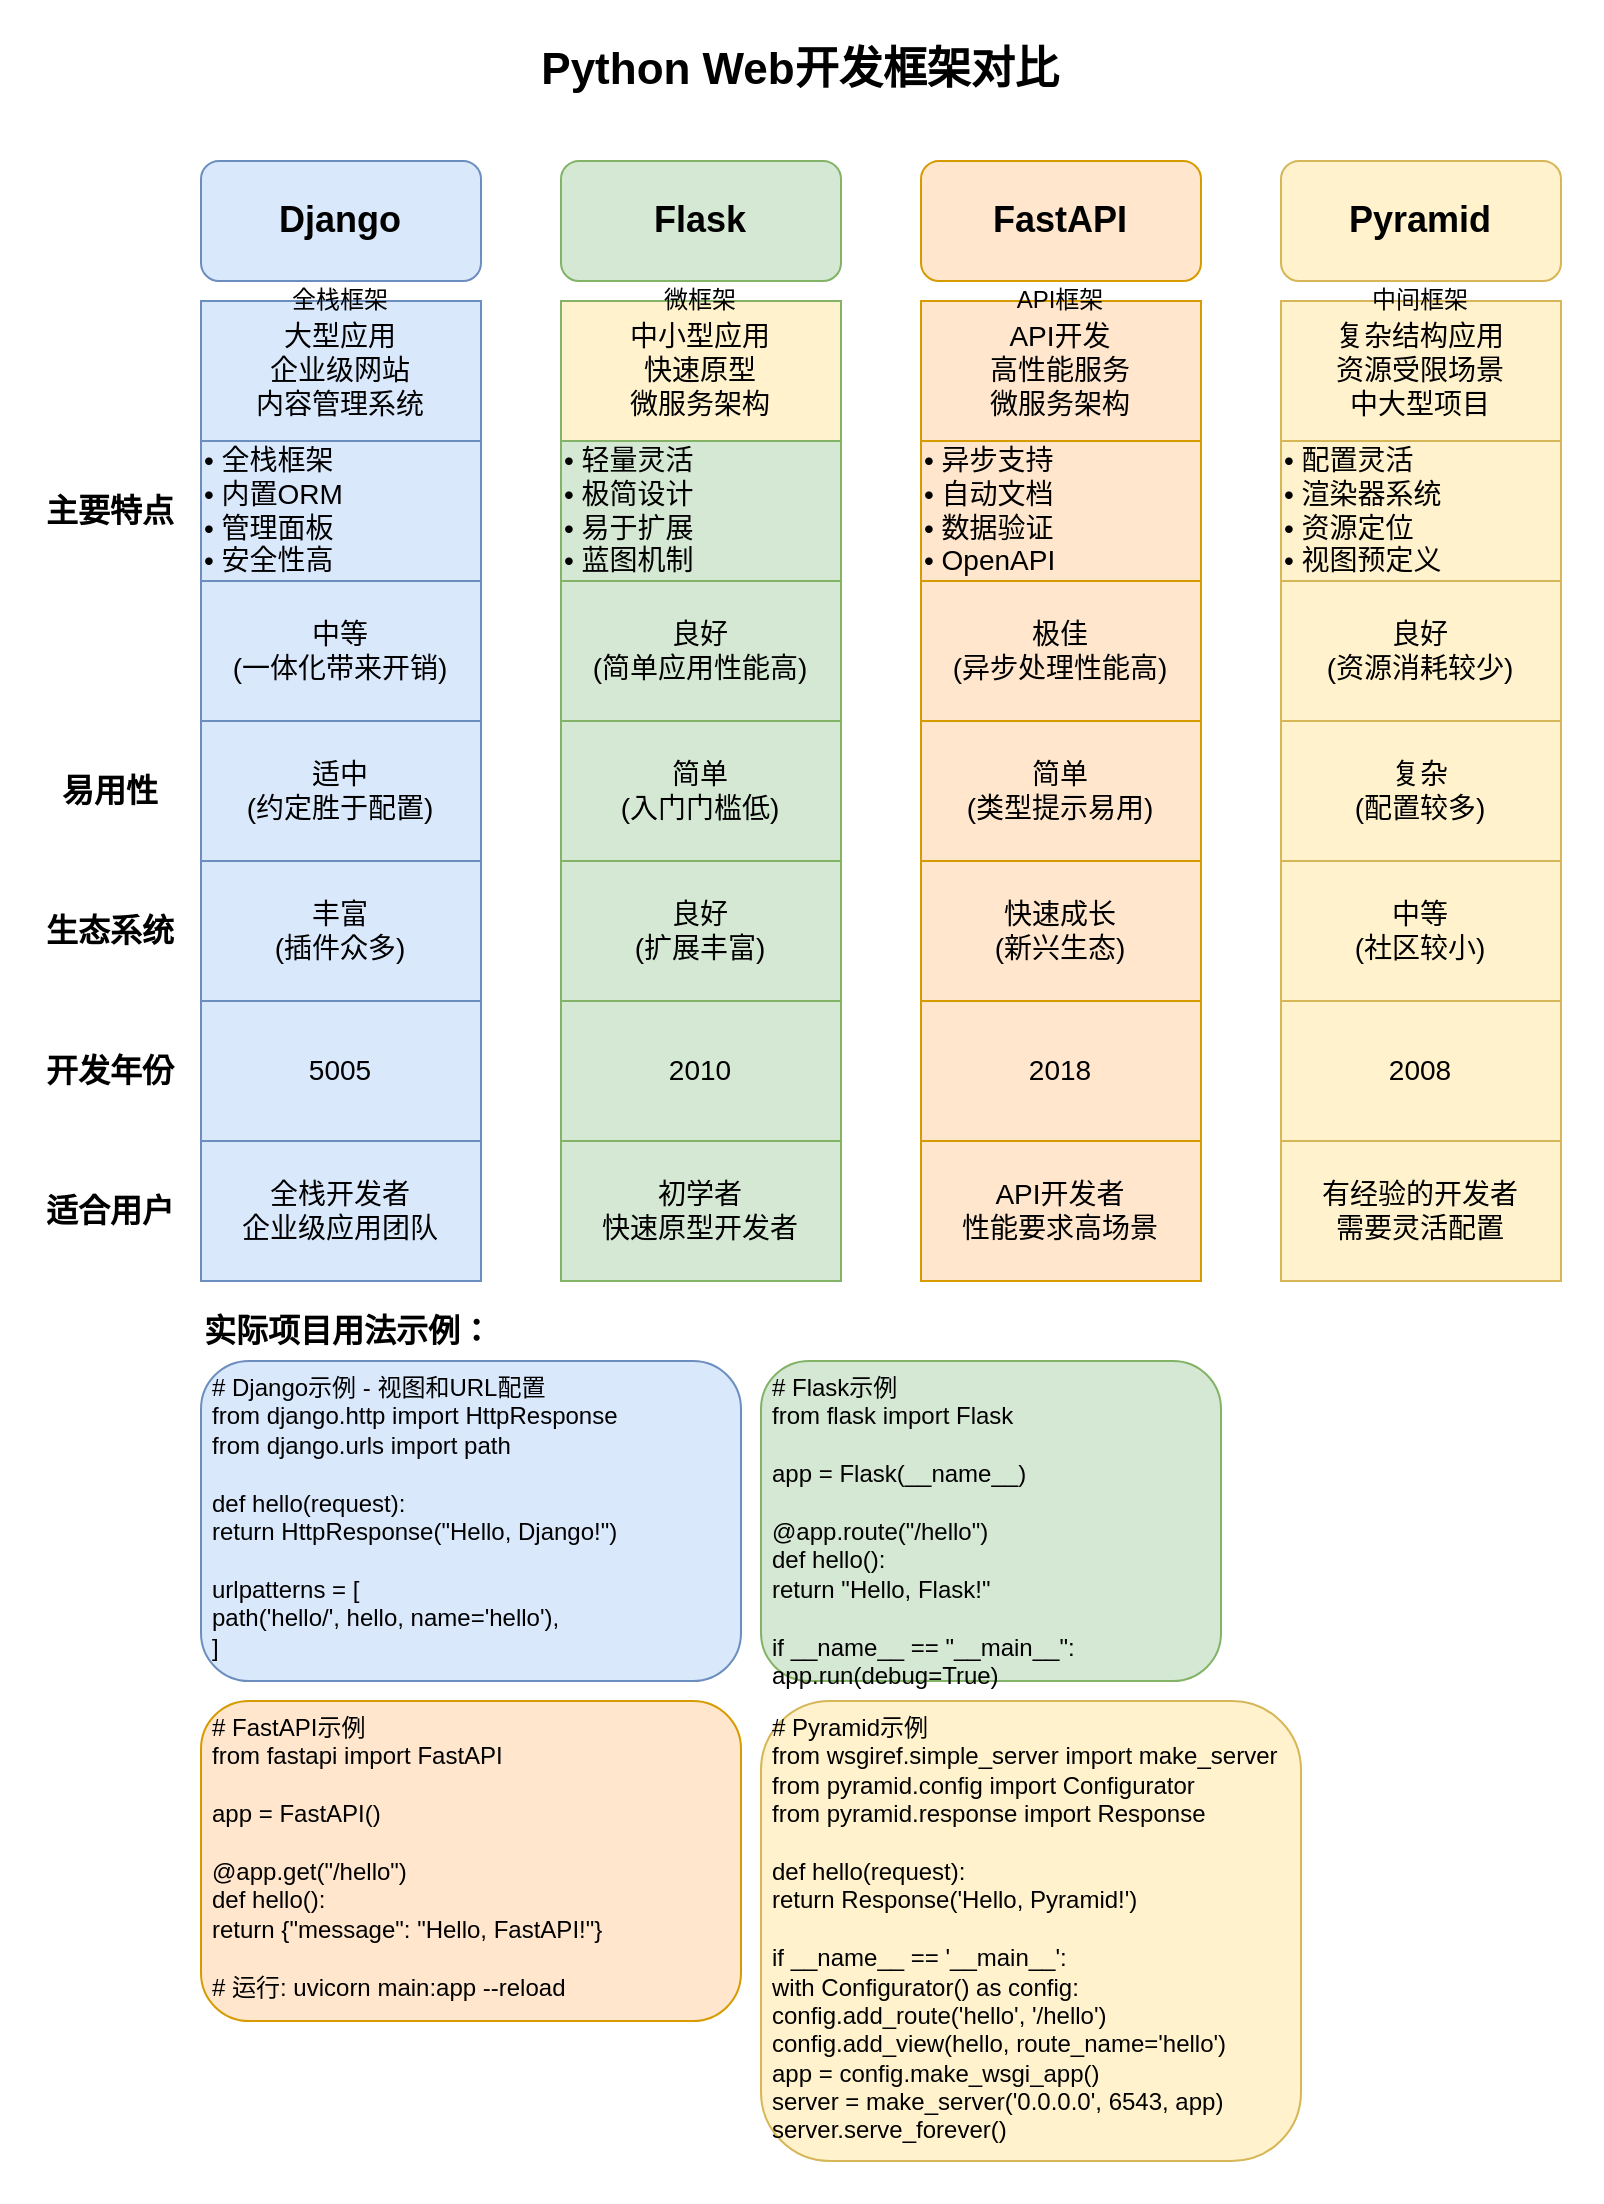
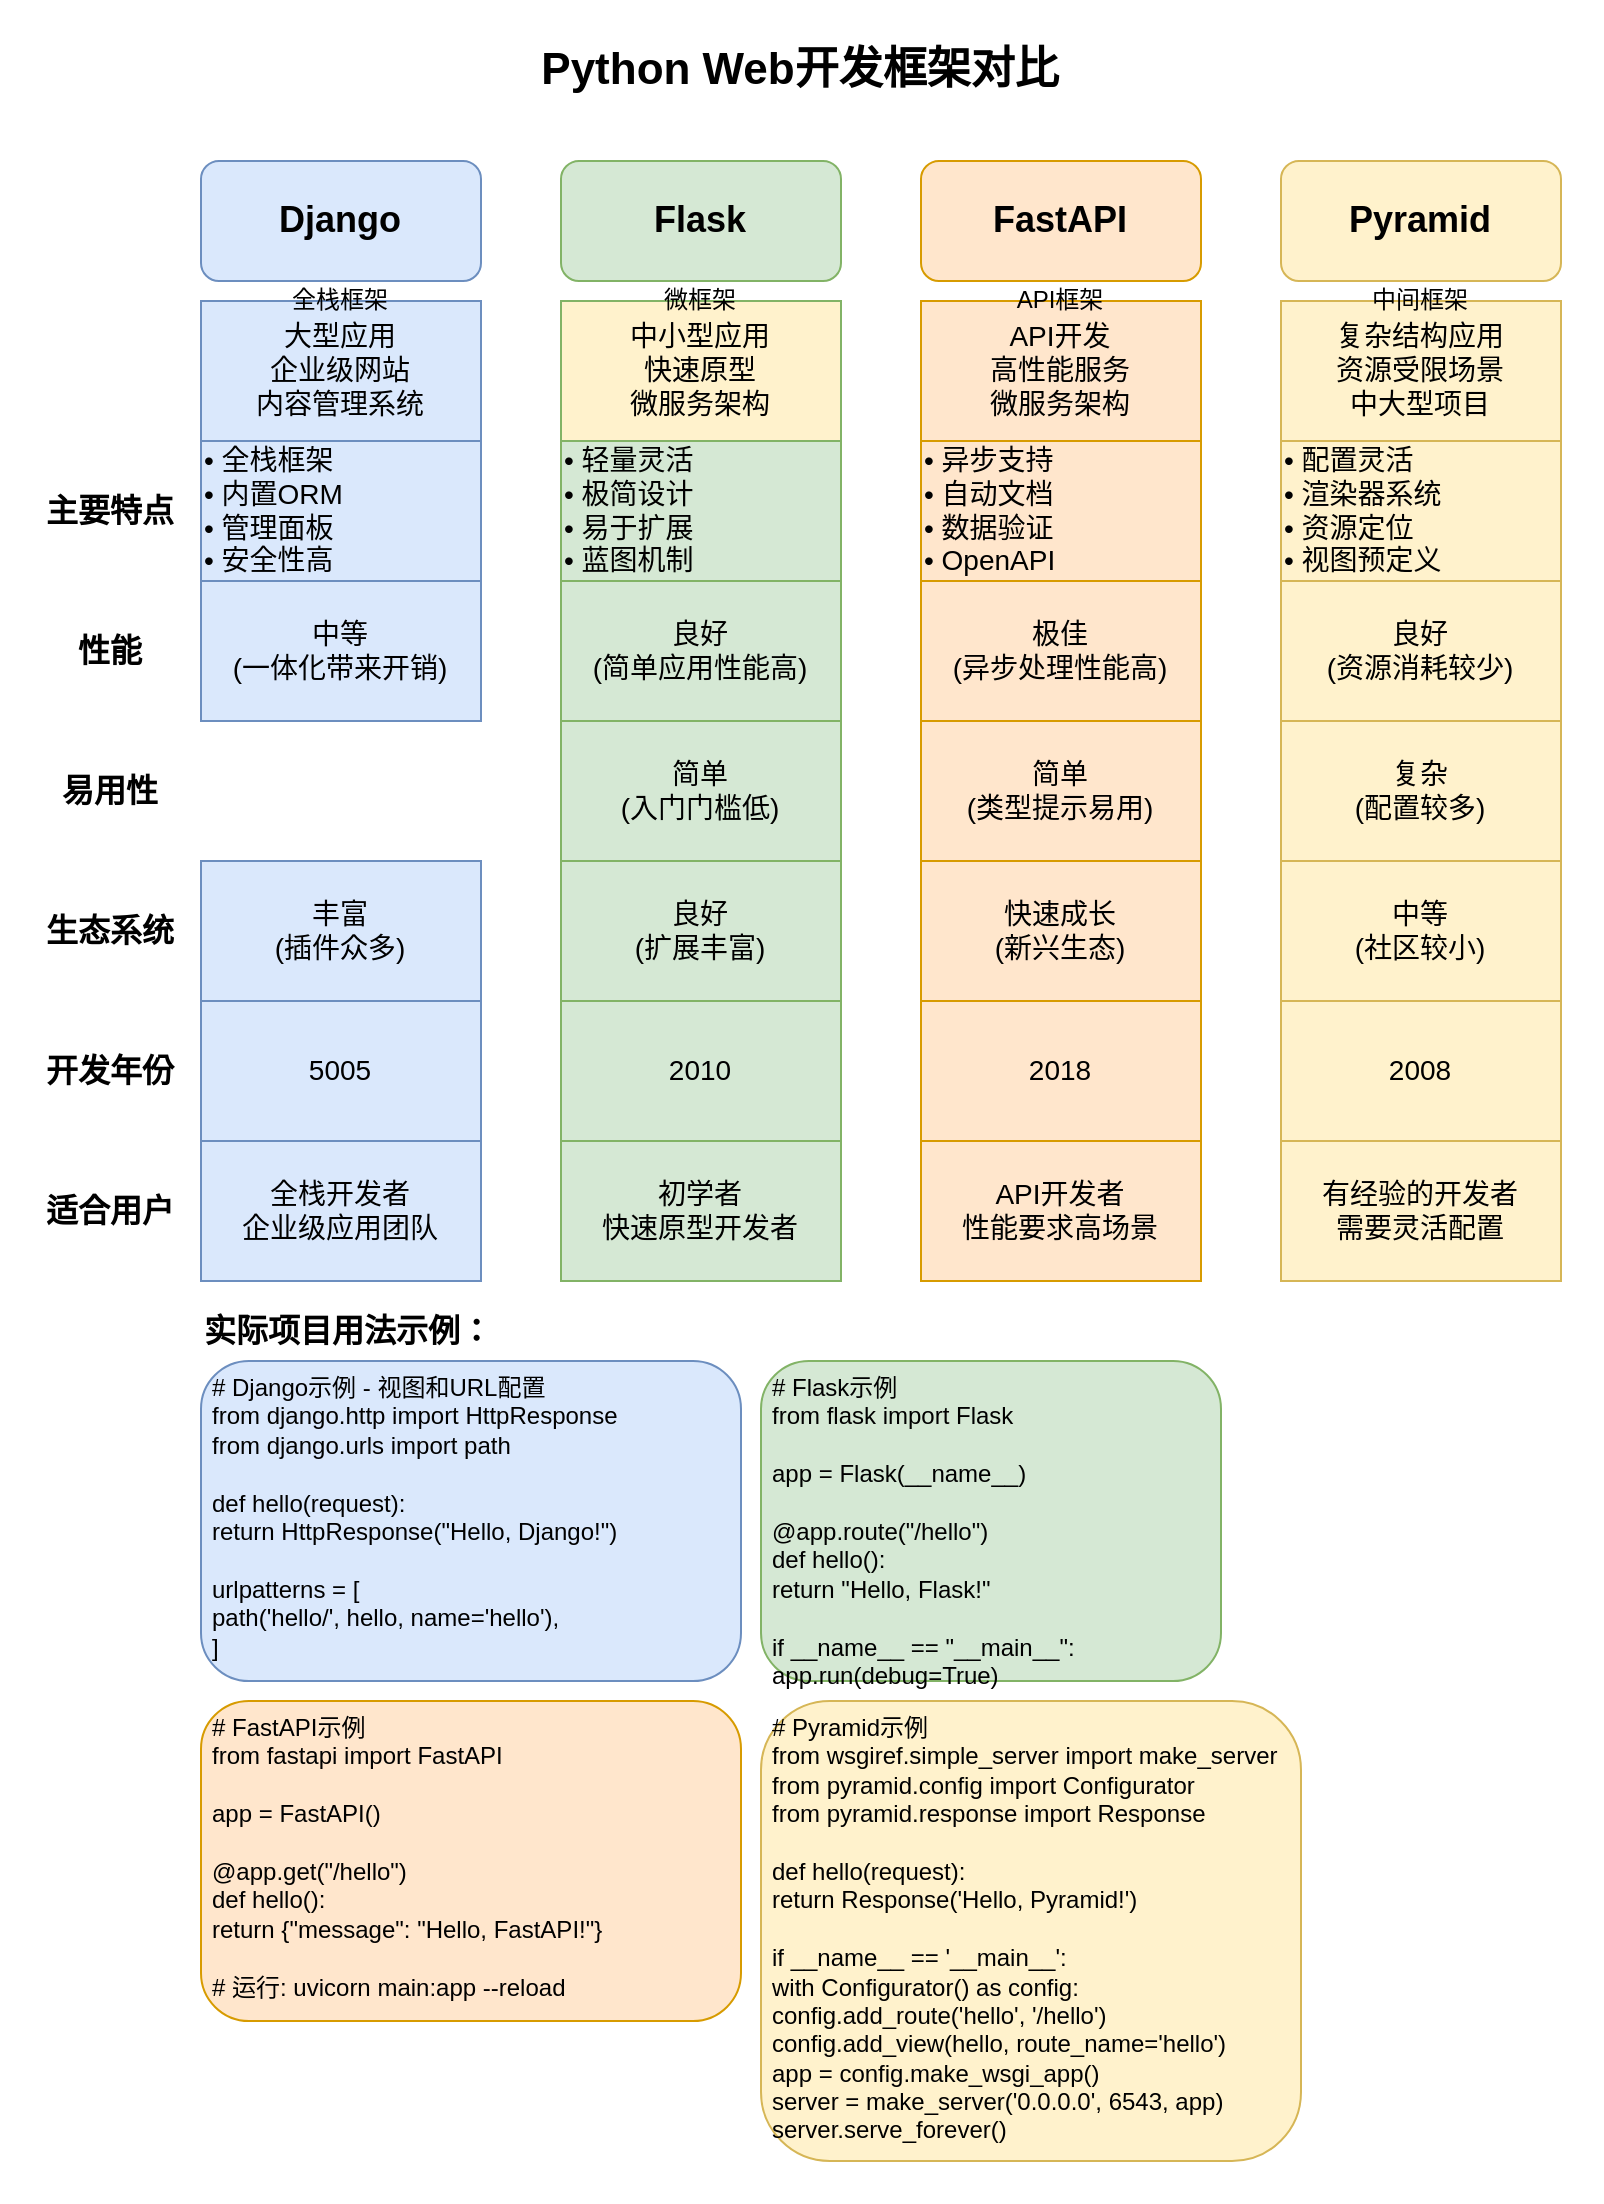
node "性能": added
node "适中 (约定胜于配置)": removed
